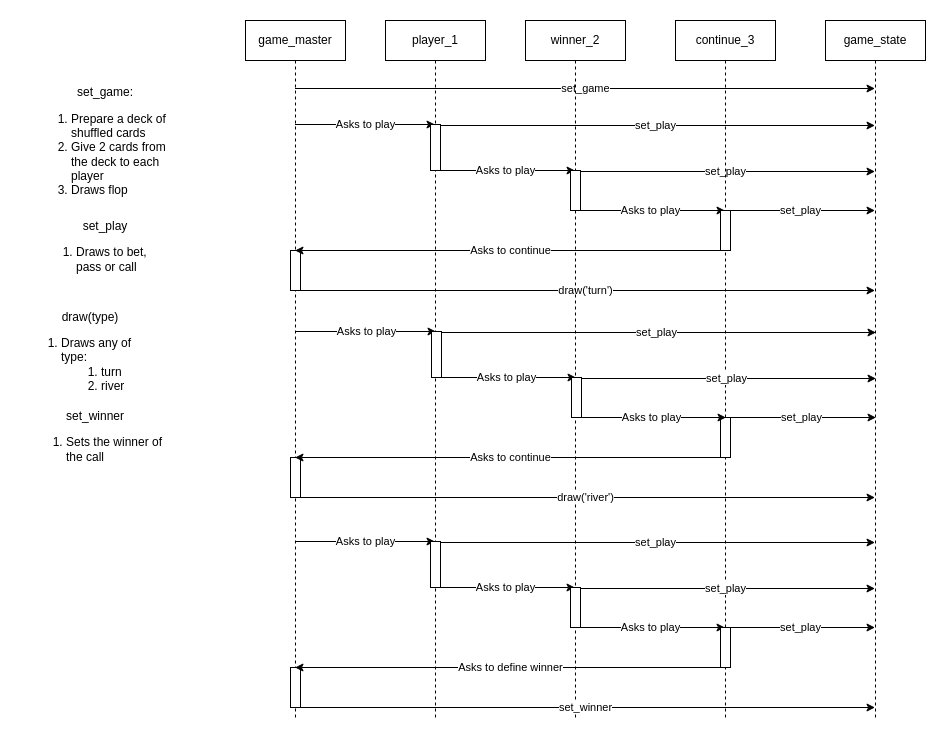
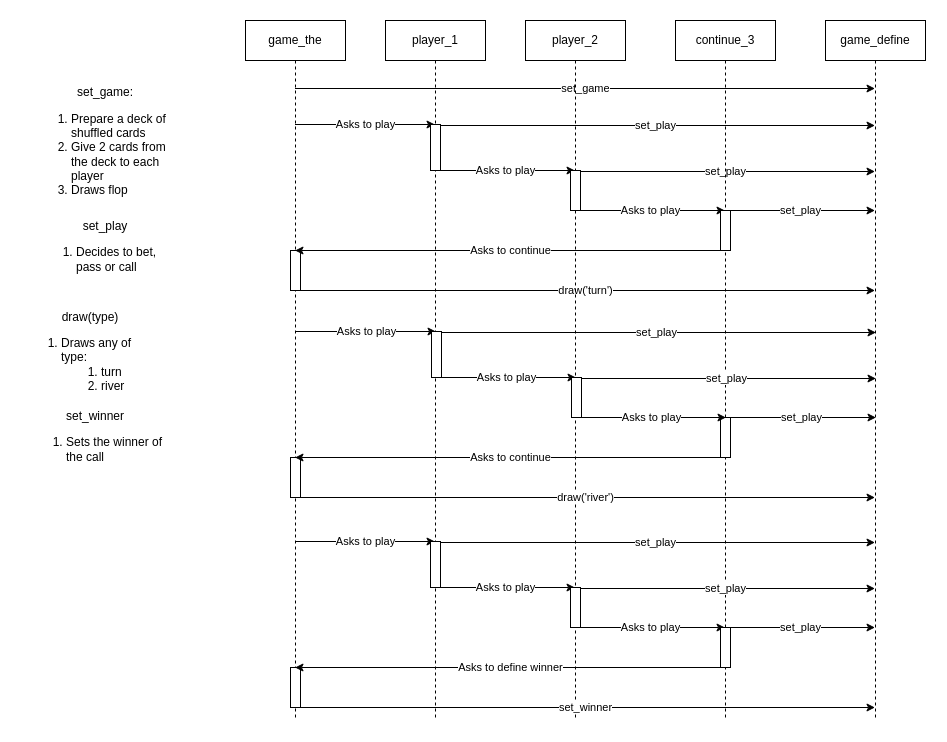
node "game_master": label "game_master" -> "game_the"
node "winner_2": label "winner_2" -> "player_2"
node "game_state": label "game_state" -> "game_define"
node "set_play Draws to bet, pass or call": label "set_play Draws to bet, pass or call" -> "set_play Decides to bet, pass or call"
